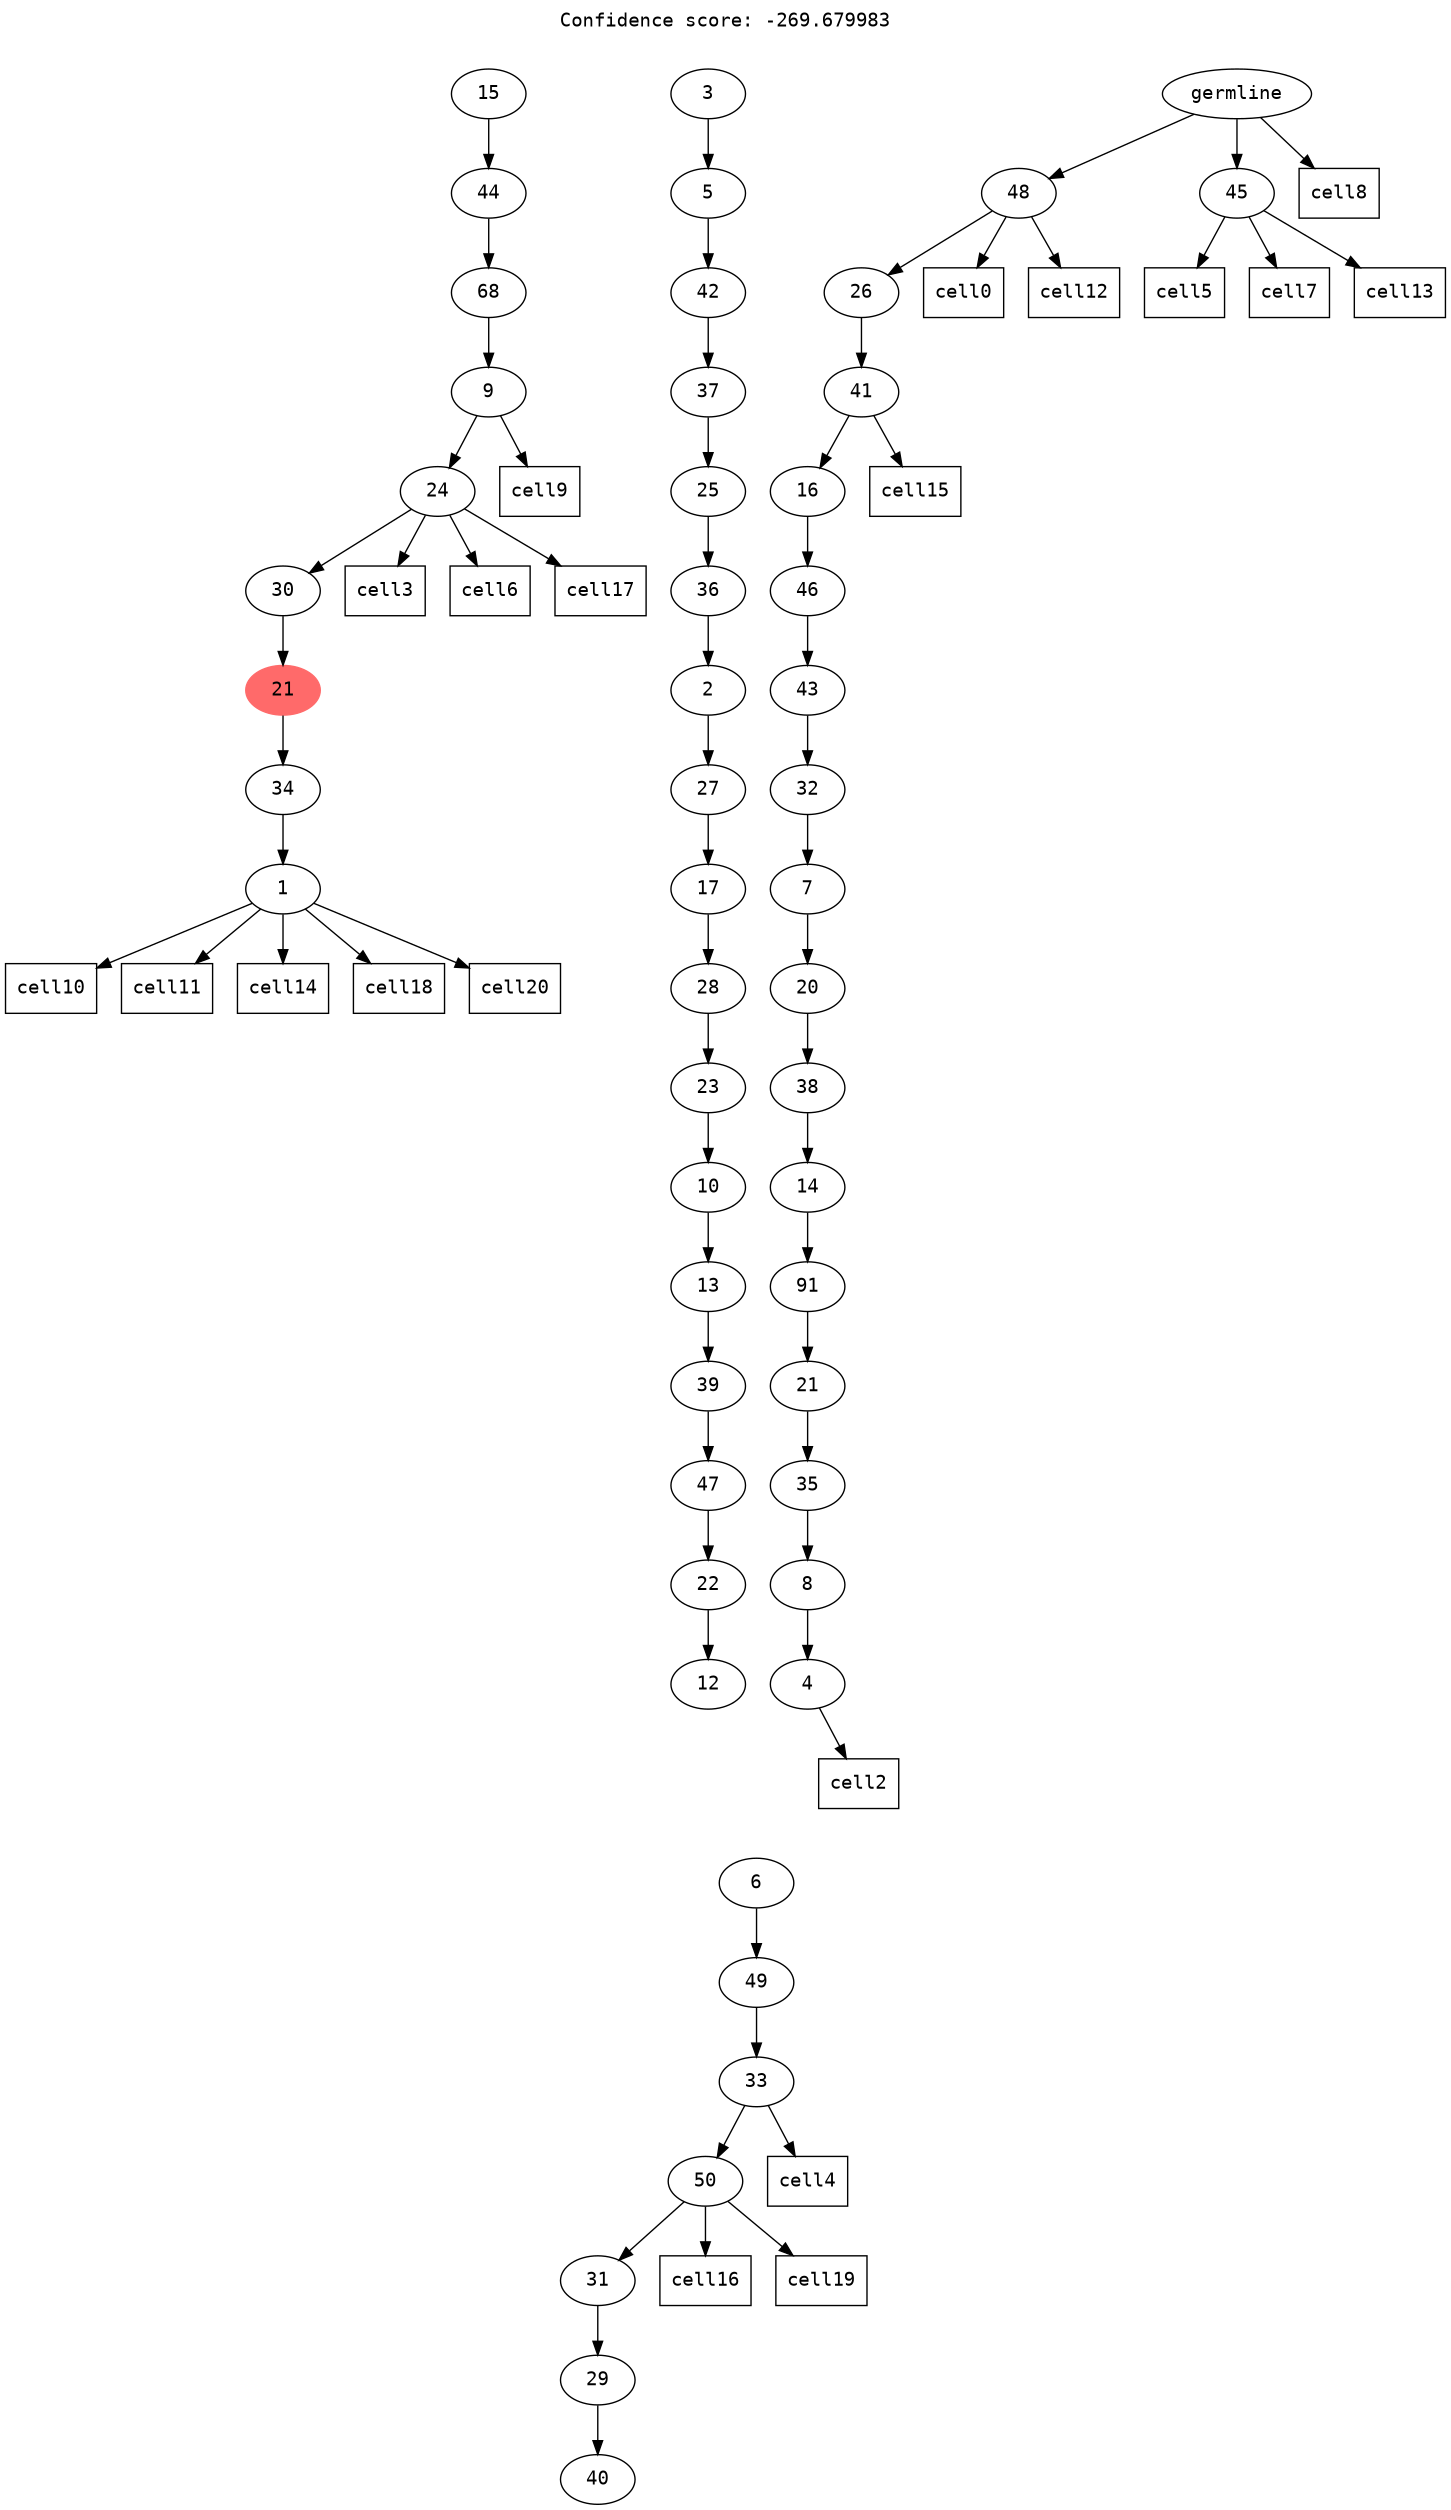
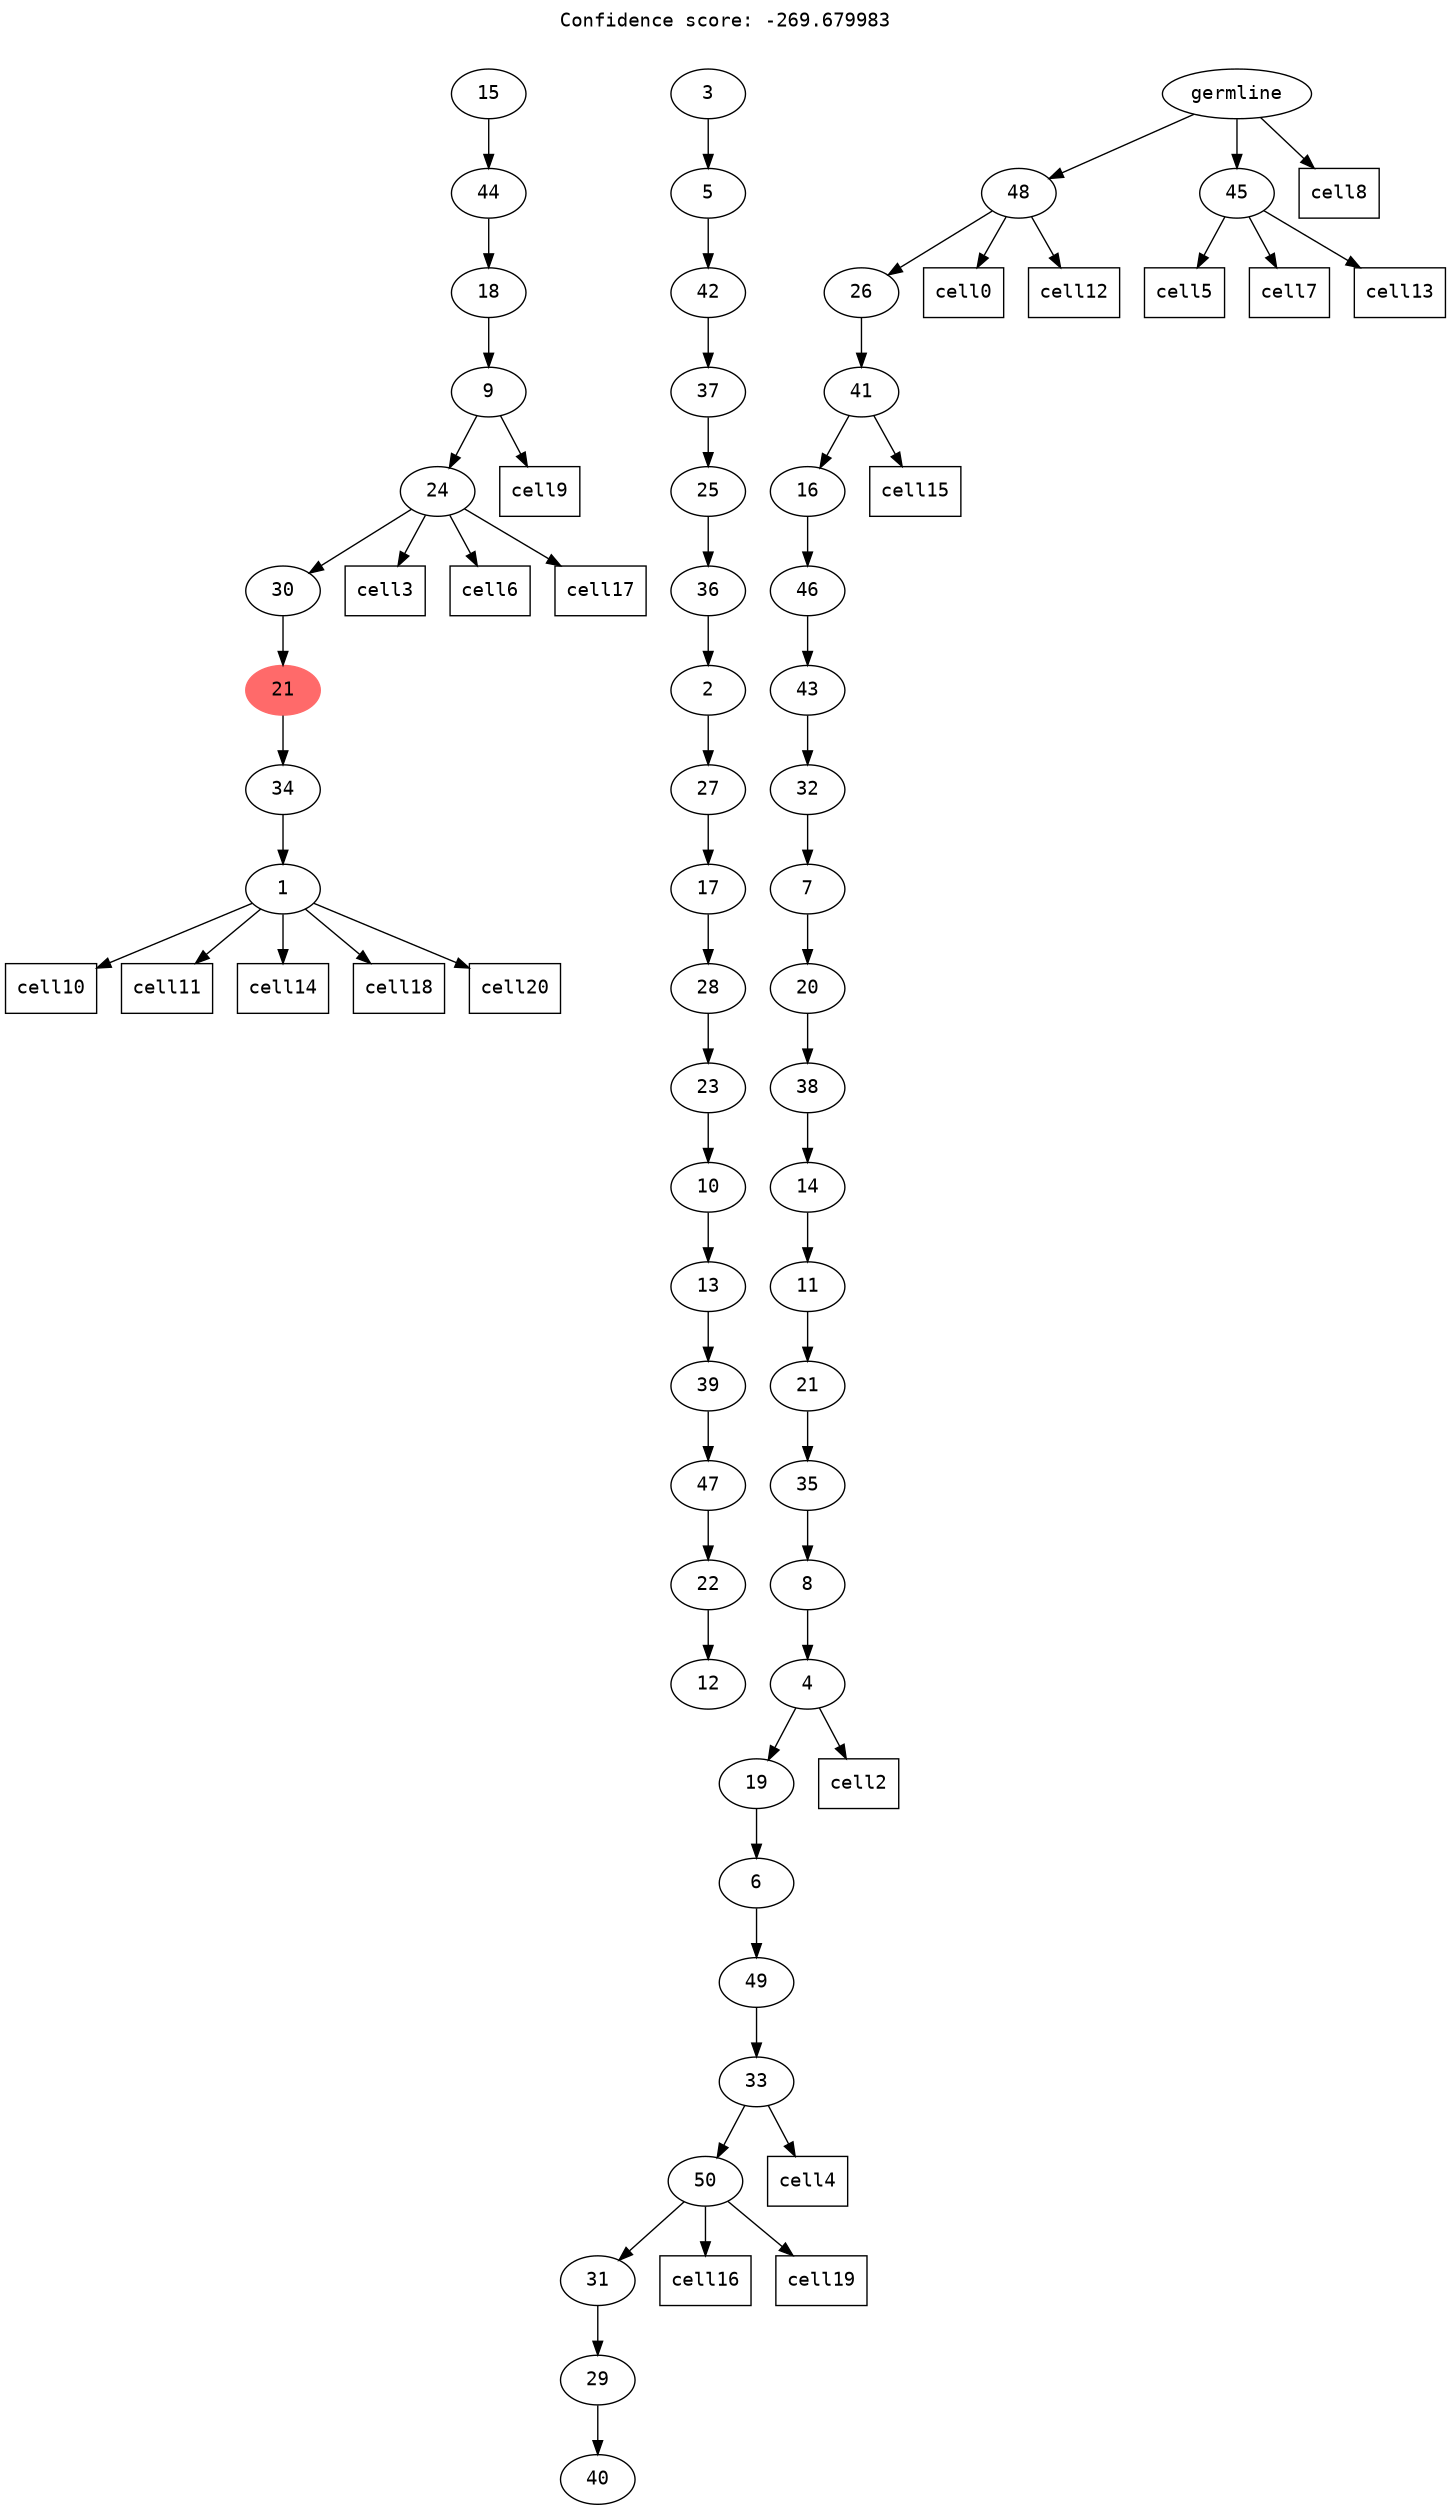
node "68": label "68" -> "18"
node "91": label "91" -> "11"
node "19": added
